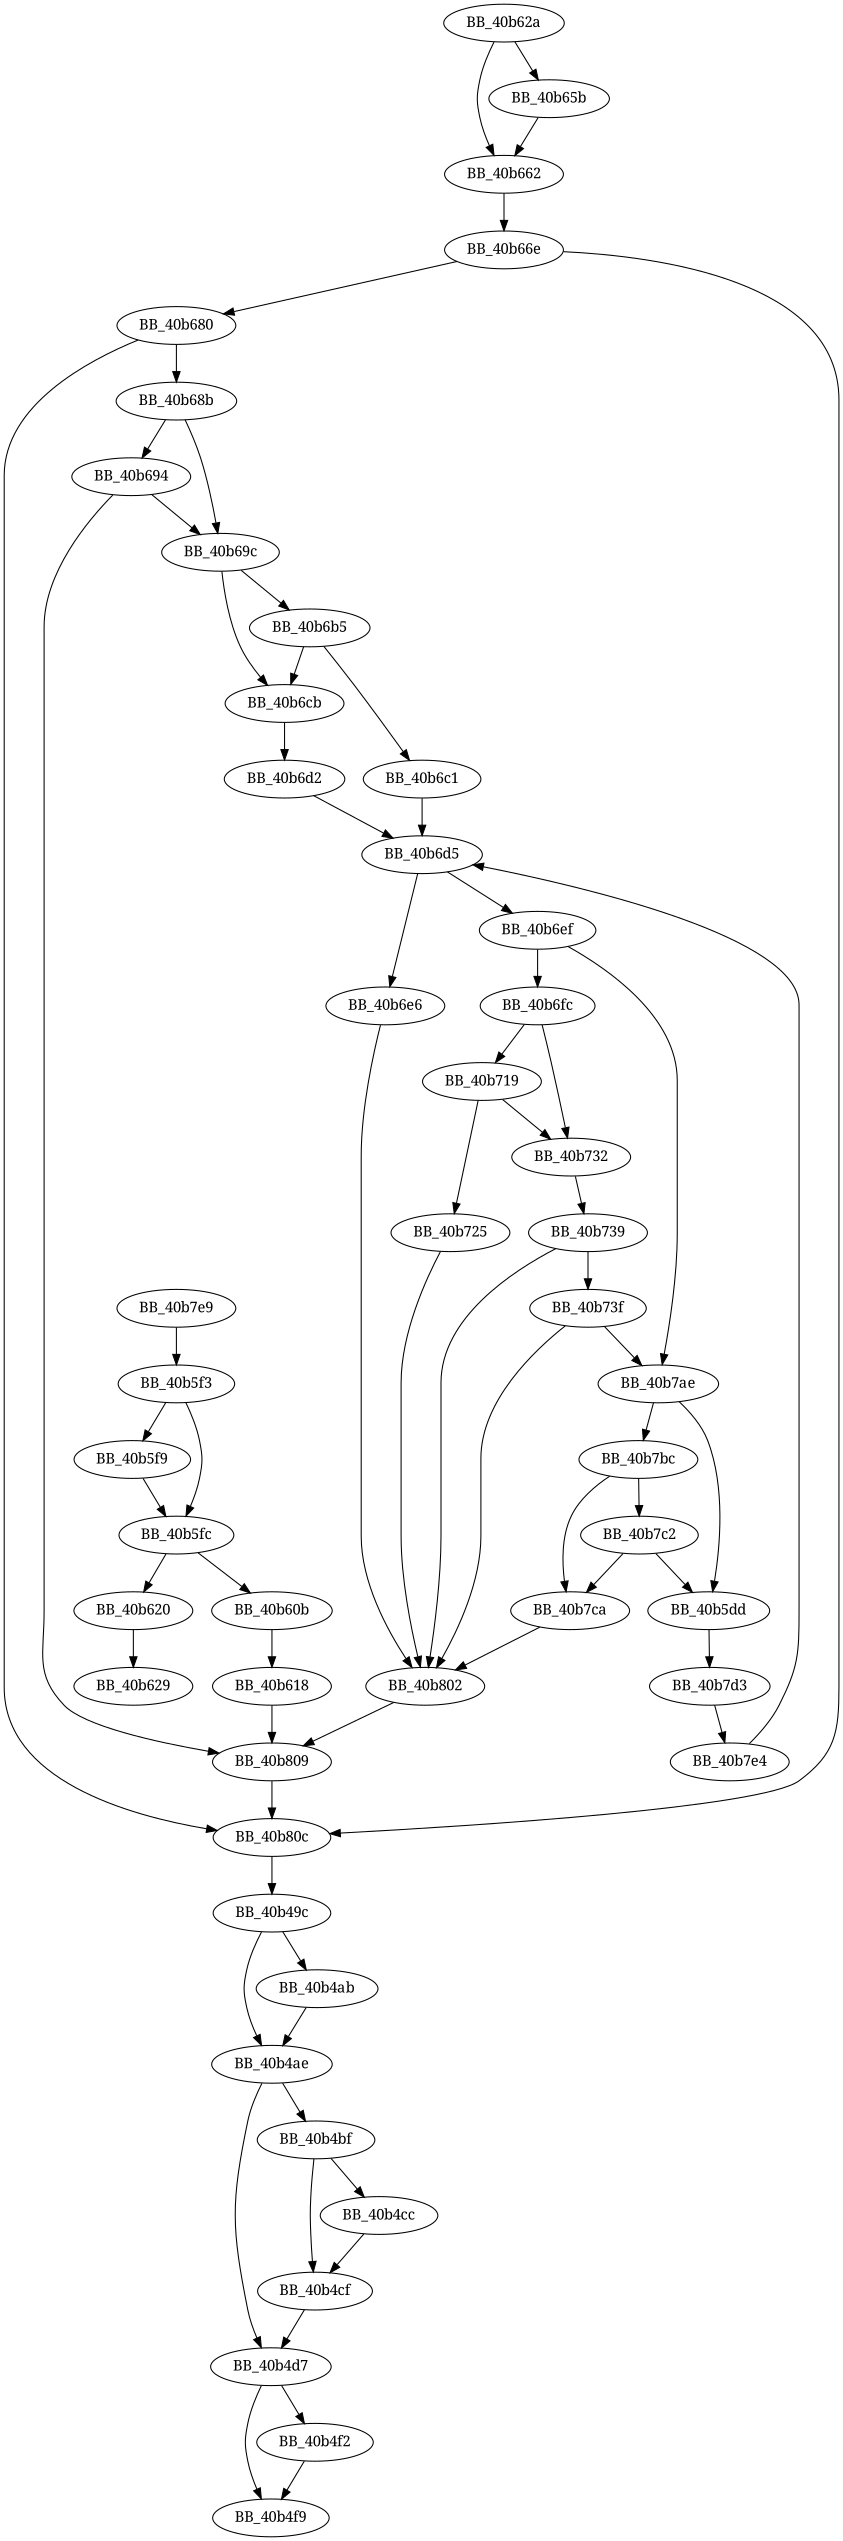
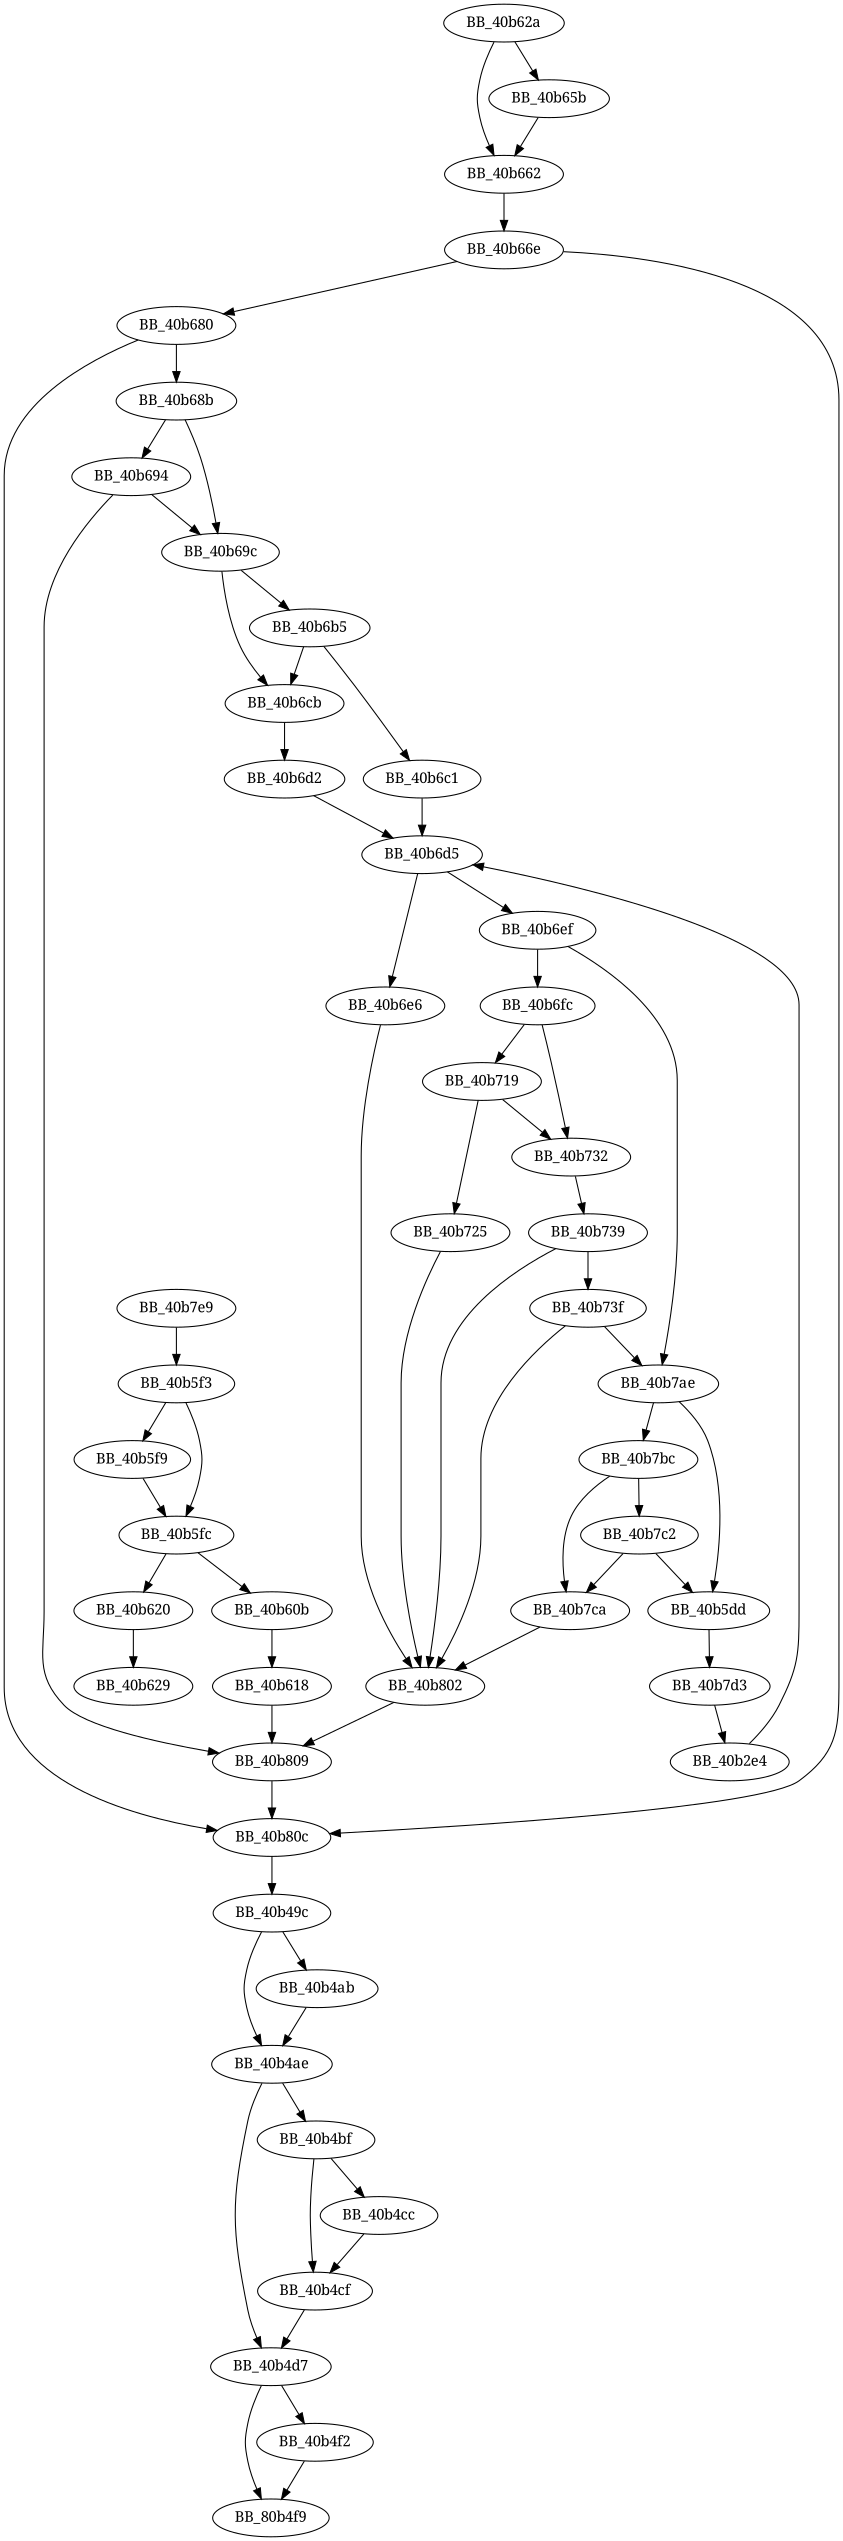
node "BB_40b7e4": label "BB_40b7e4" -> "BB_40b2e4"
node "BB_40b4f9": label "BB_40b4f9" -> "BB_80b4f9"
